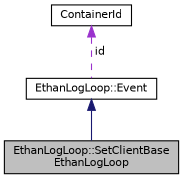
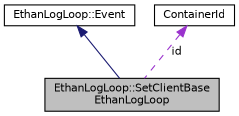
edge "EthanLogLoop::Event" -> "ContainerId": now "EthanLogLoop::SetClientBase EthanLogLoop" -> "ContainerId"
